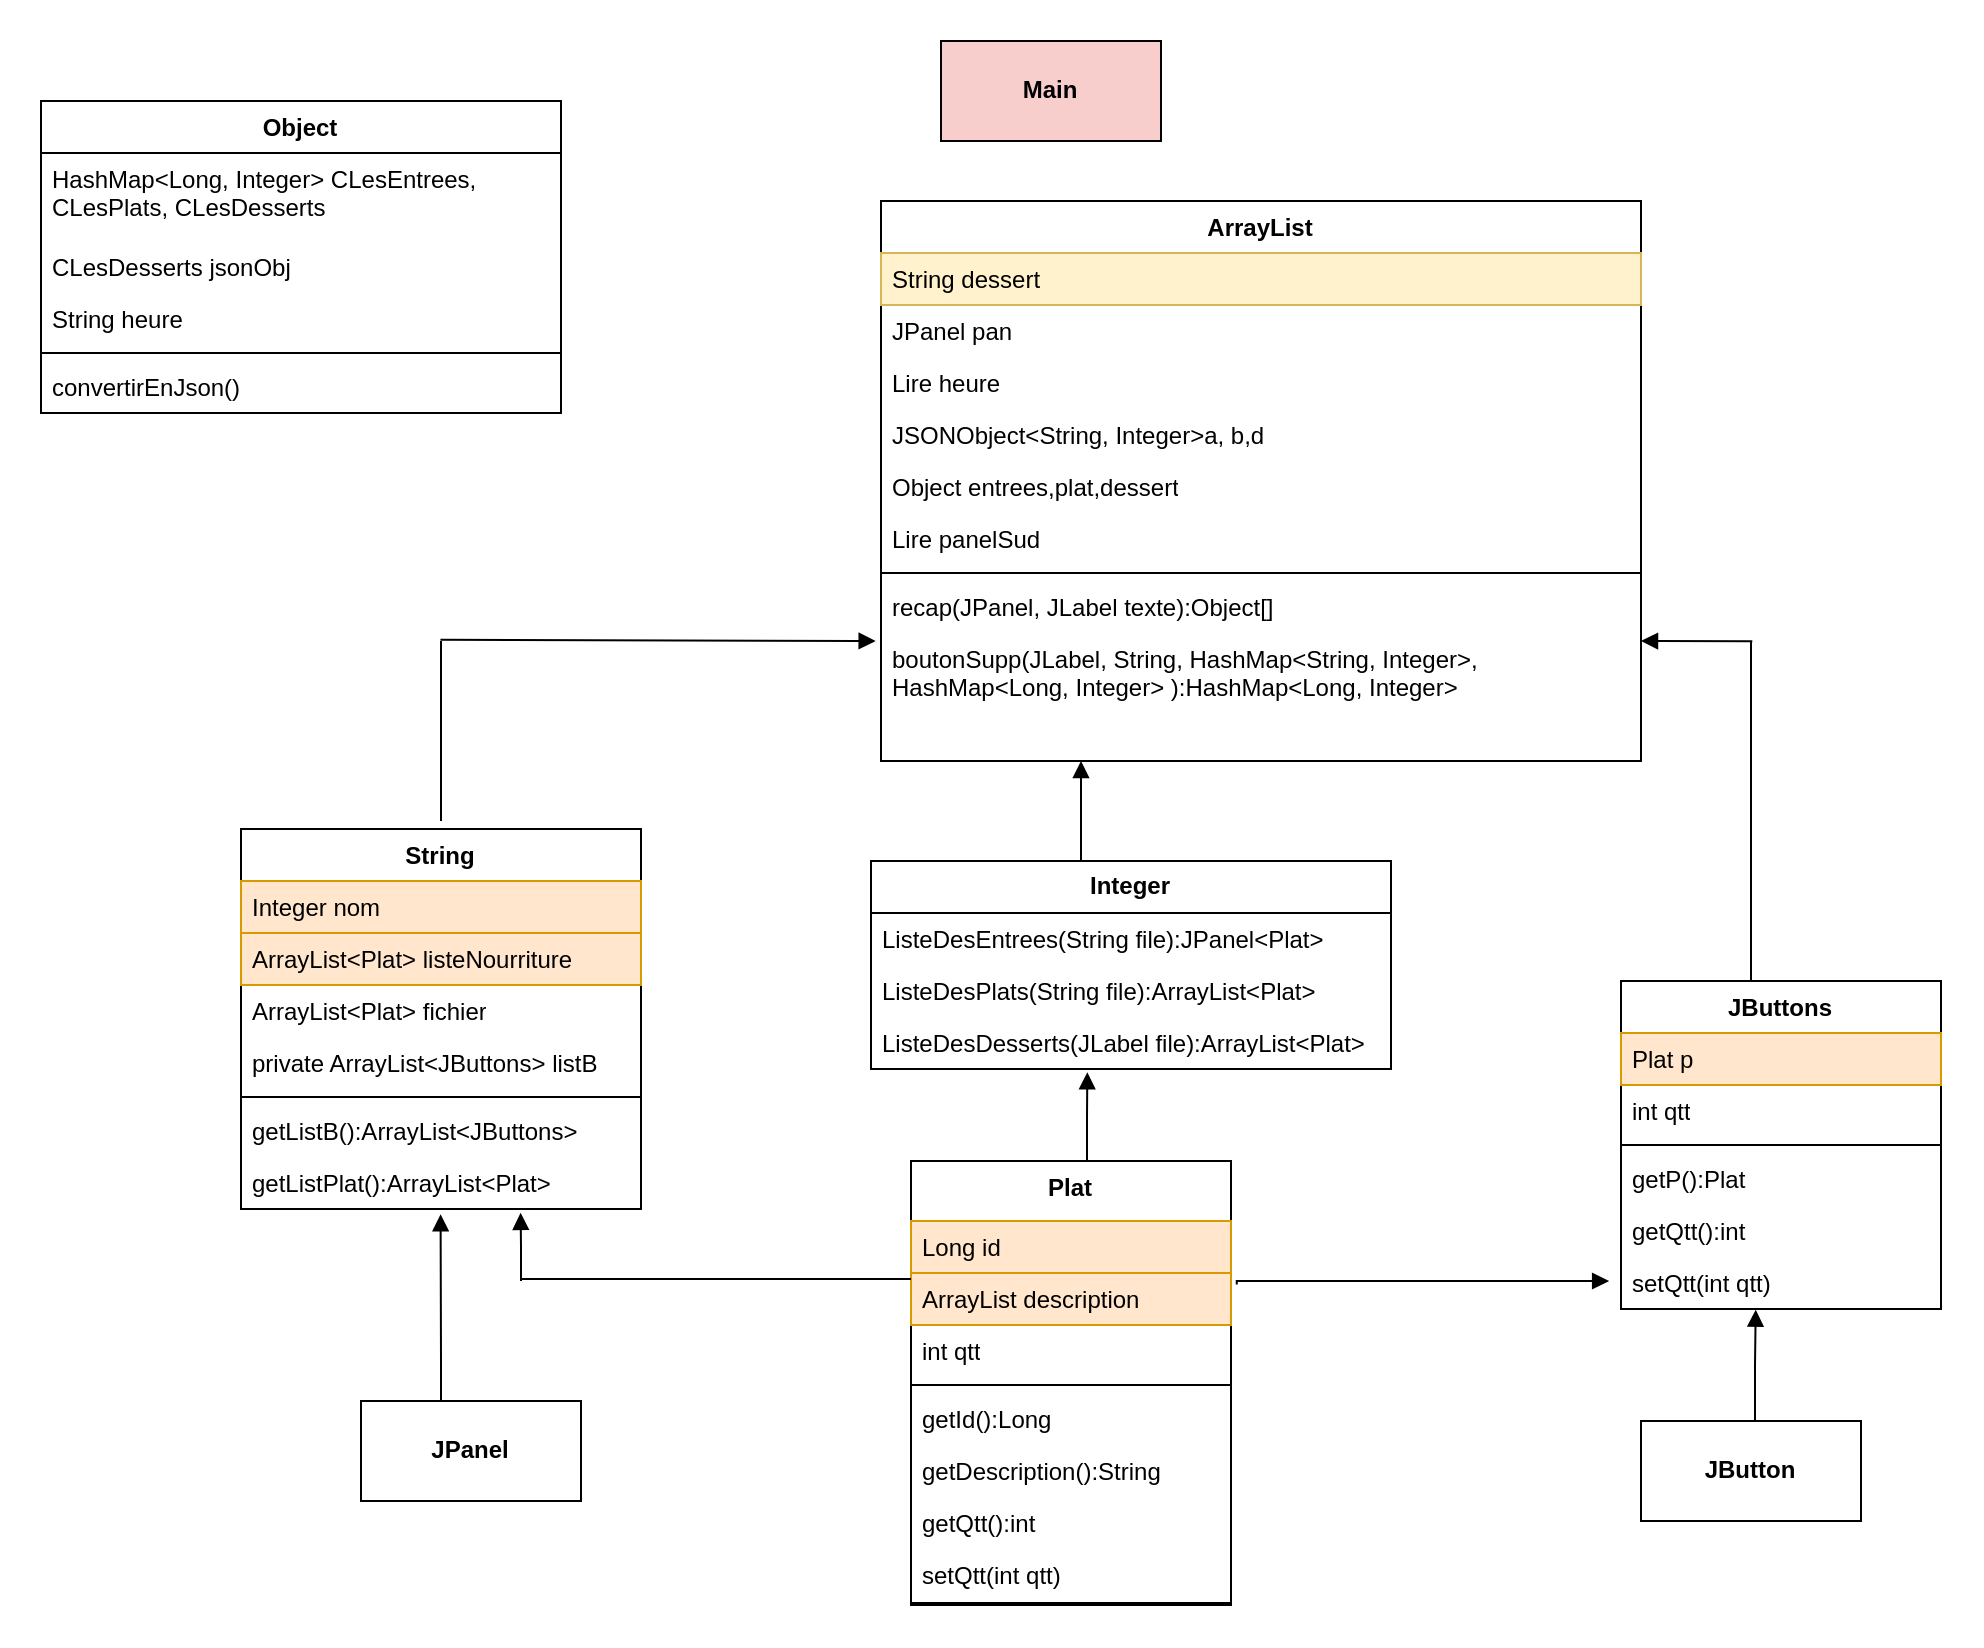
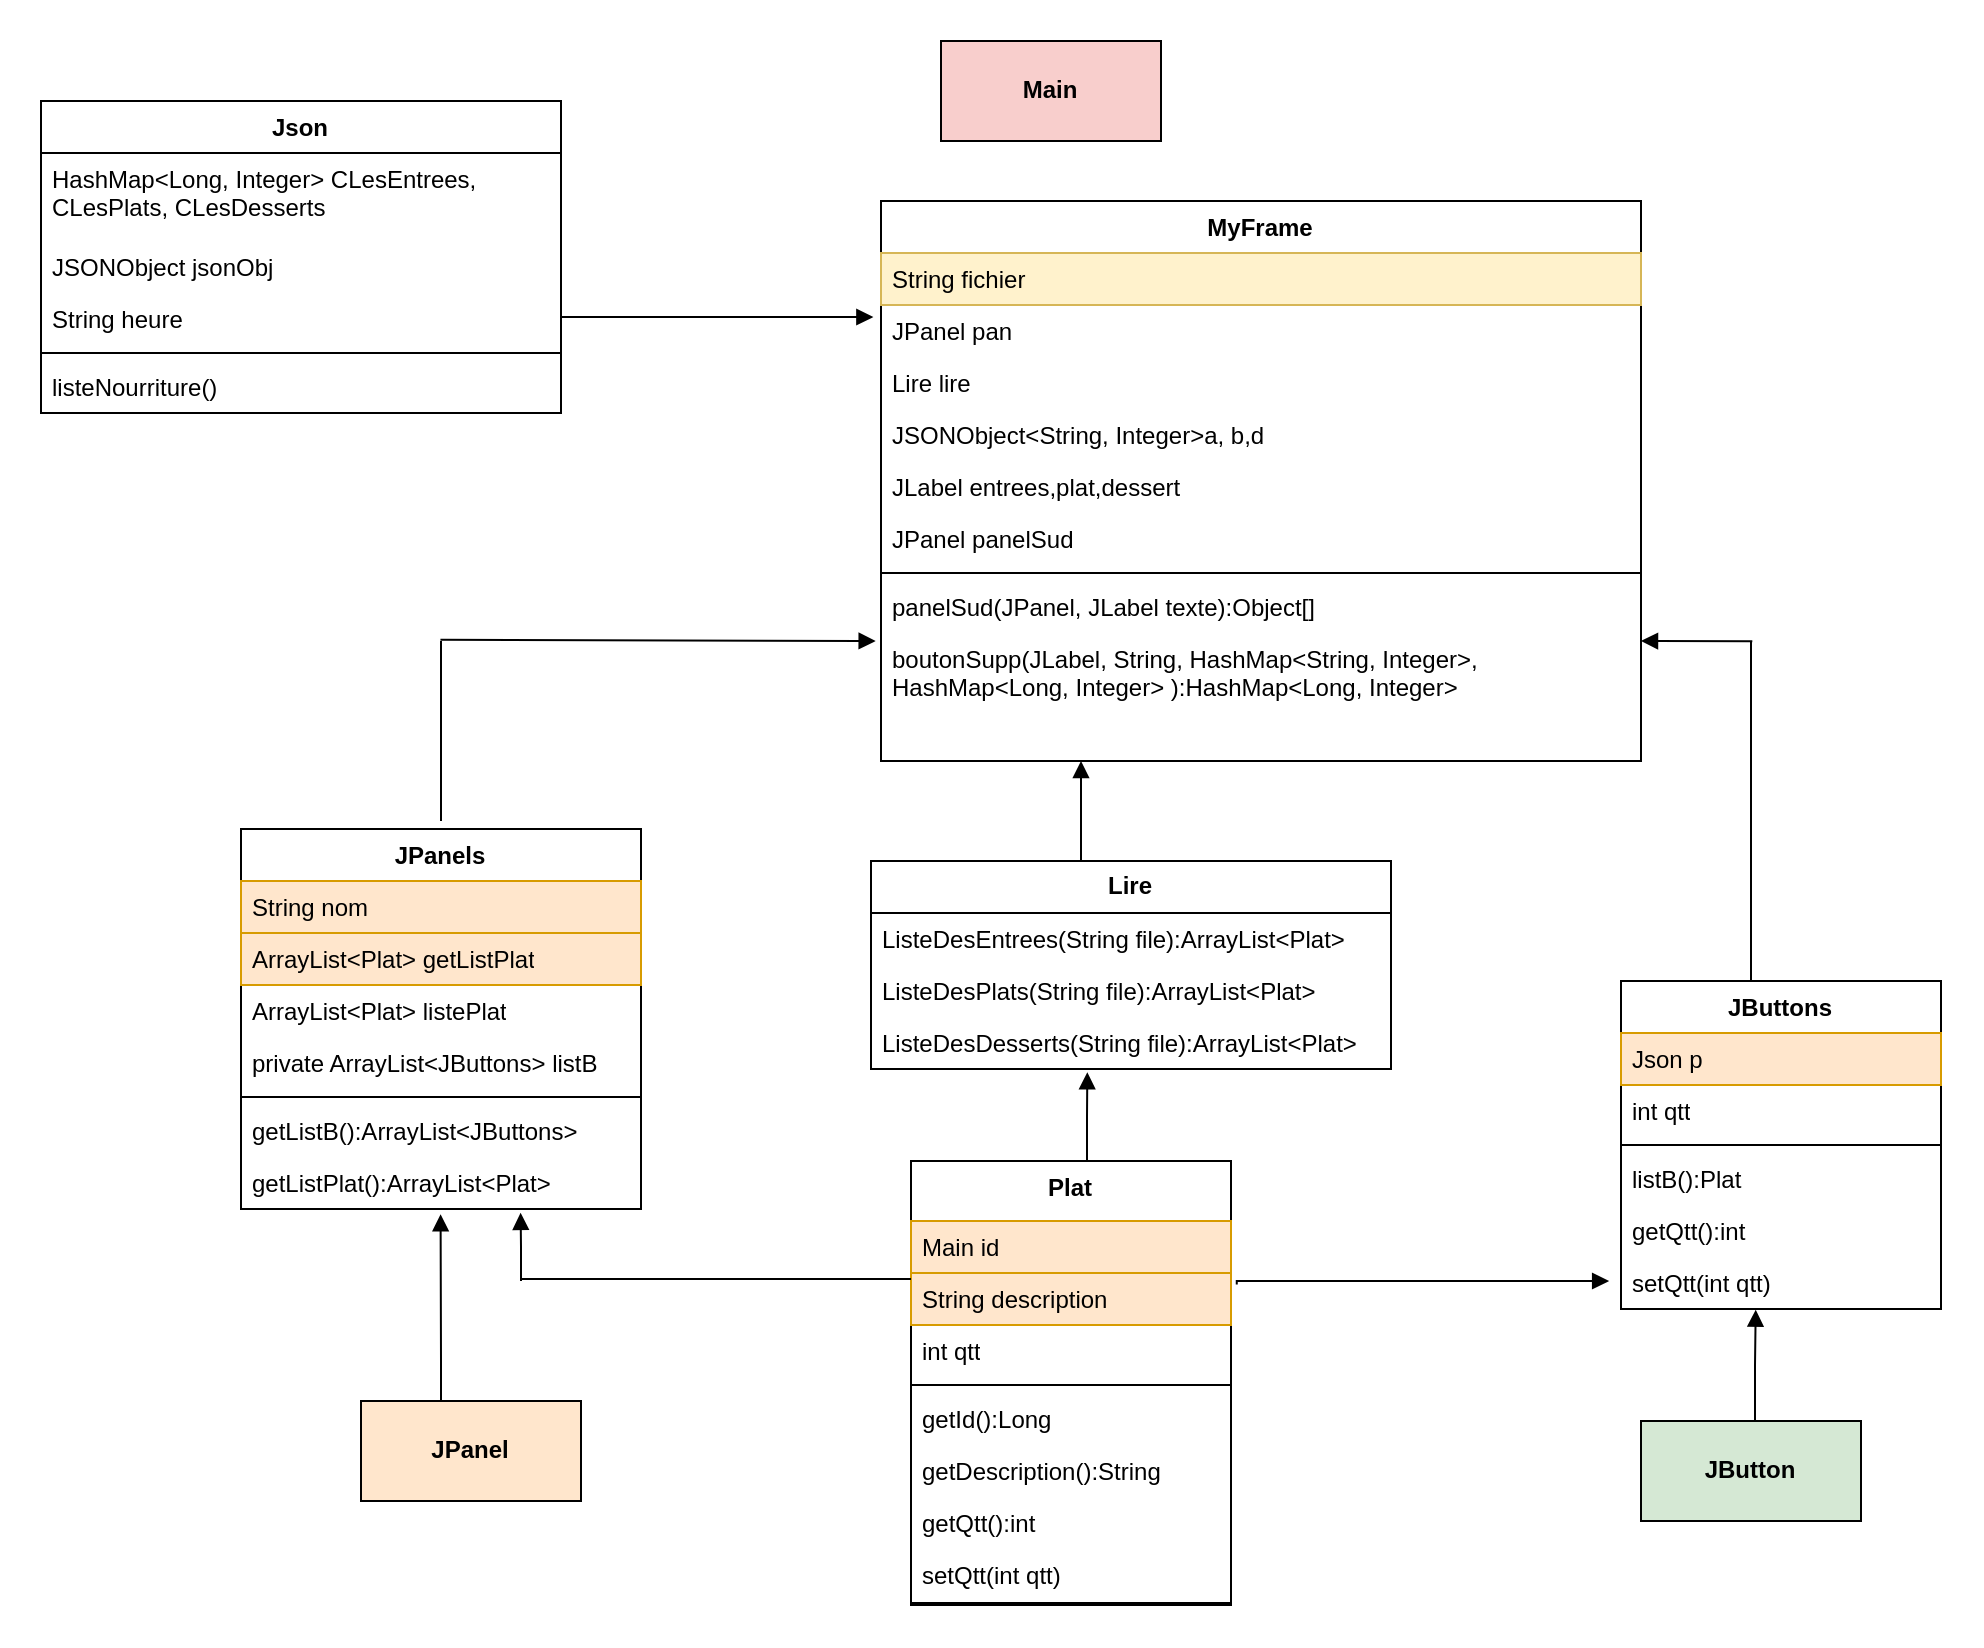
node "Object": label "Object" -> "Json"
node "ArrayList": label "ArrayList" -> "MyFrame"
node "CLesDesserts jsonObj": label "CLesDesserts jsonObj" -> "JSONObject jsonObj"
node "String dessert": label "String dessert" -> "String fichier"
edge "String heure" -> "JPanel pan": added
node "Lire heure": label "Lire heure" -> "Lire lire"
node "convertirEnJson()": label "convertirEnJson()" -> "listeNourriture()"
node "Object entrees,plat,dessert": label "Object entrees,plat,dessert" -> "JLabel entrees,plat,dessert"
node "Lire panelSud": label "Lire panelSud" -> "JPanel panelSud"
node "recap(JPanel, JLabel texte):Object[]": label "recap(JPanel, JLabel texte):Object[]" -> "panelSud(JPanel, JLabel texte):Object[]"
node "String": label "String" -> "JPanels"
node "Integer": label "Integer" -> "Lire"
node "Integer nom": label "Integer nom" -> "String nom"
node "ListeDesEntrees(String file):JPanel<Plat>": label "ListeDesEntrees(String file):JPanel<Plat>" -> "ListeDesEntrees(String file):ArrayList<Plat>"
node "ArrayList<Plat> listeNourriture": label "ArrayList<Plat> listeNourriture" -> "ArrayList<Plat> getListPlat"
node "ArrayList<Plat> fichier": label "ArrayList<Plat> fichier" -> "ArrayList<Plat> listePlat"
node "ListeDesDesserts(JLabel file):ArrayList<Plat>": label "ListeDesDesserts(JLabel file):ArrayList<Plat>" -> "ListeDesDesserts(String file):ArrayList<Plat>"
node "Plat p": label "Plat p" -> "Json p"
node "getP():Plat": label "getP():Plat" -> "listB():Plat"
node "Long id": label "Long id" -> "Main id"
node "ArrayList description": label "ArrayList description" -> "String description"
node "JPanel": fillcolor #ffffff -> #ffe6cc
node "JButton": fillcolor #ffffff -> #d5e8d4
